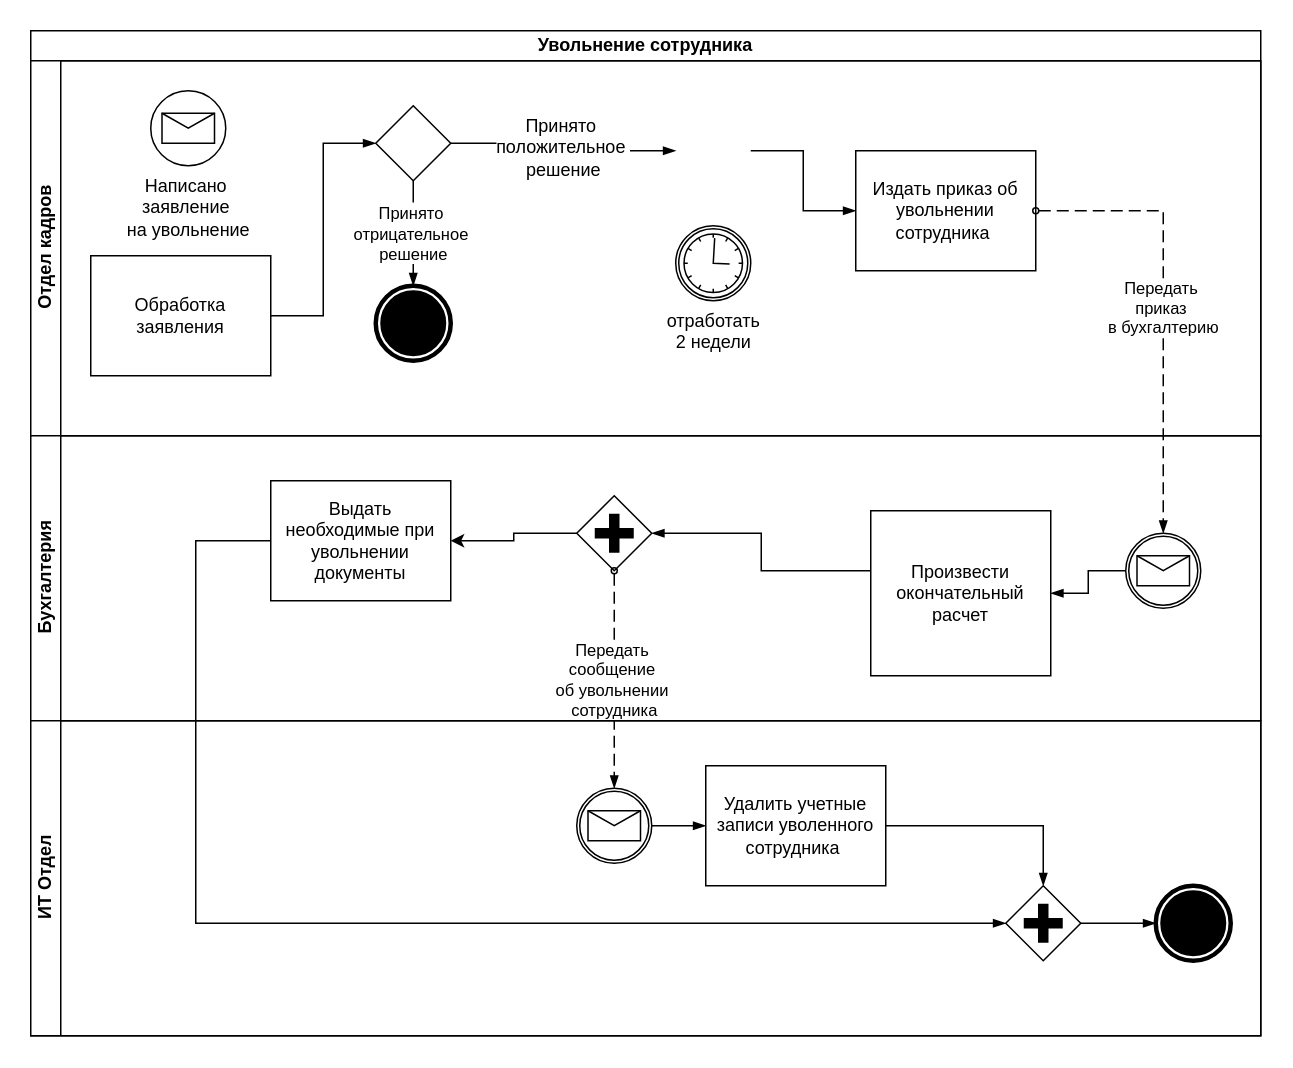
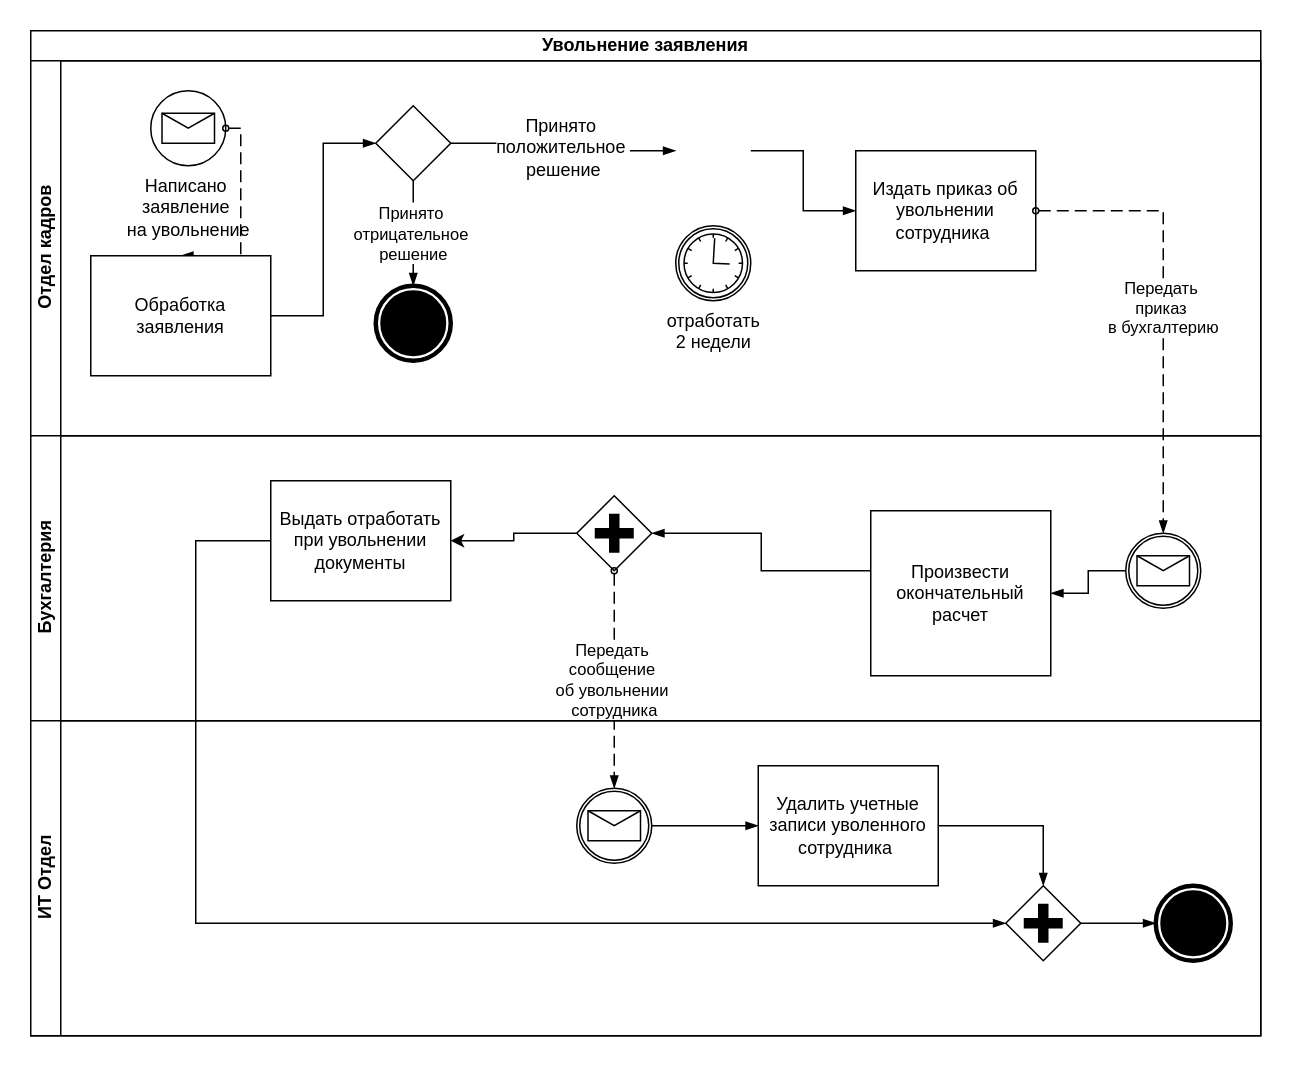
node "Увольнение сотрудника": label "Увольнение сотрудника" -> "Увольнение заявления"
edge "Написано заявление на увольнение" -- "Обработка заявления": added
node "Выдать необходимые при увольнении документы": label "Выдать необходимые при увольнении документы" -> "Выдать отработать при увольнении документы"
node "Удалить учетные записи уволенного сотрудника": moved (796, 826) -> (848, 826)
